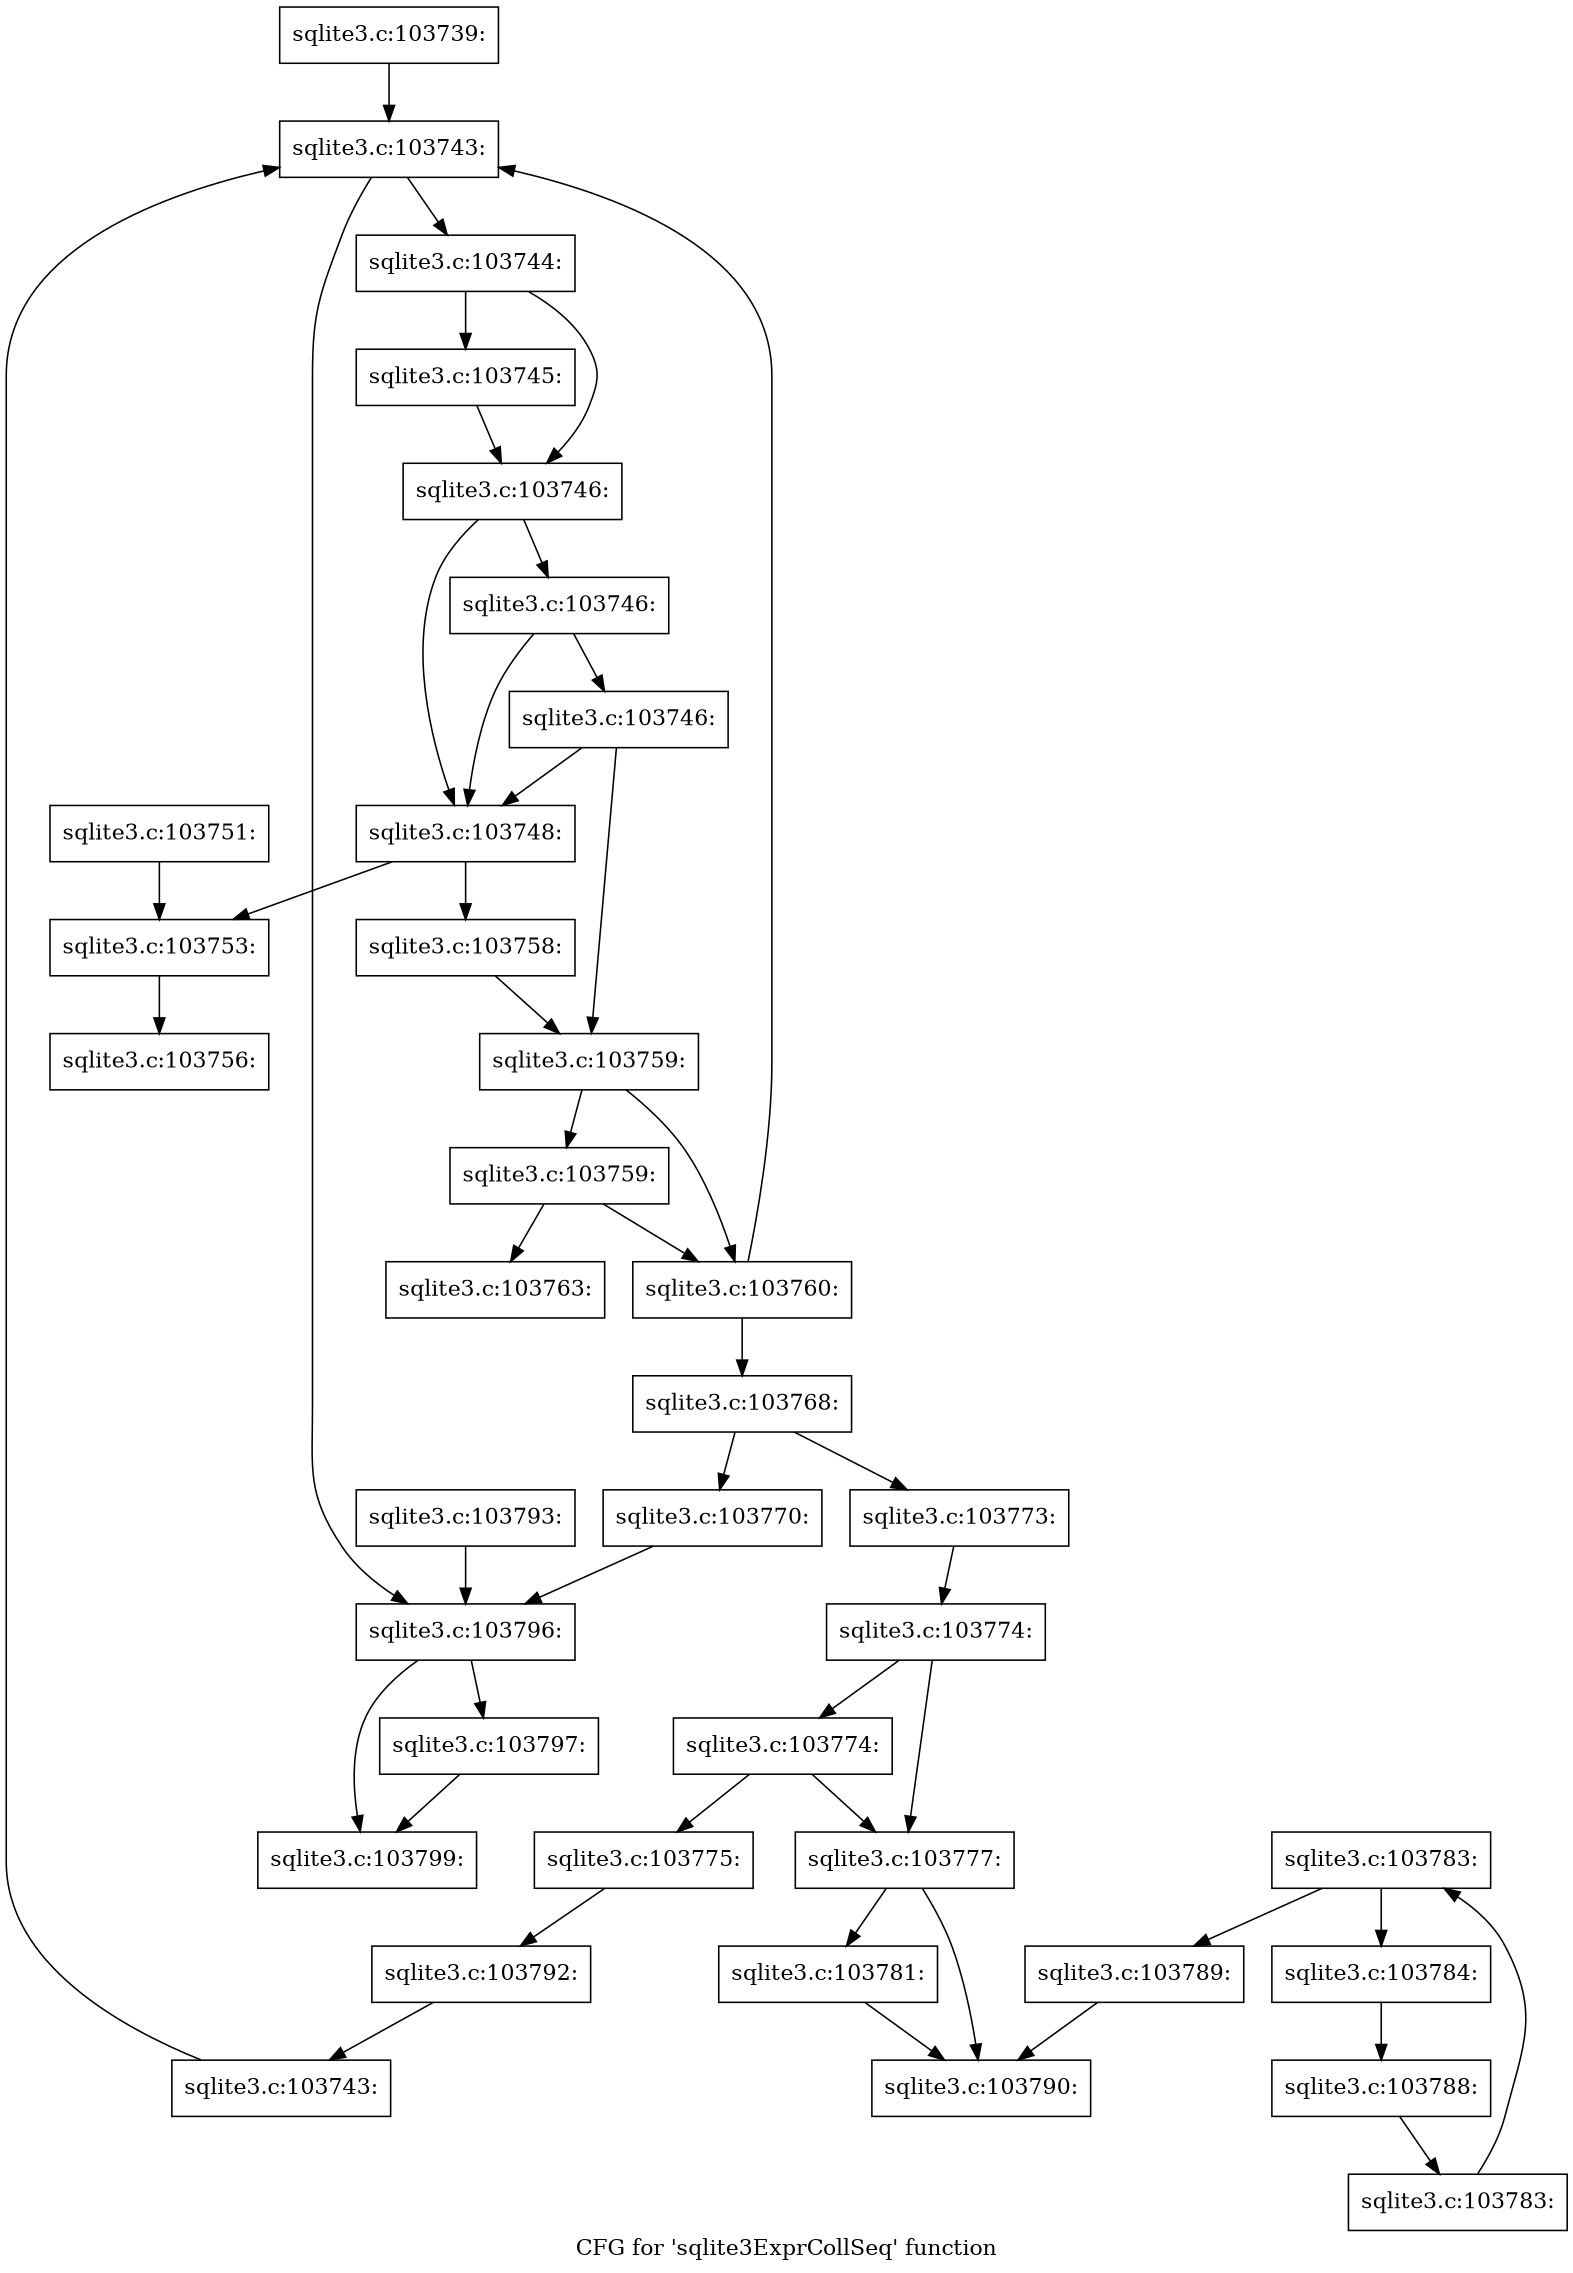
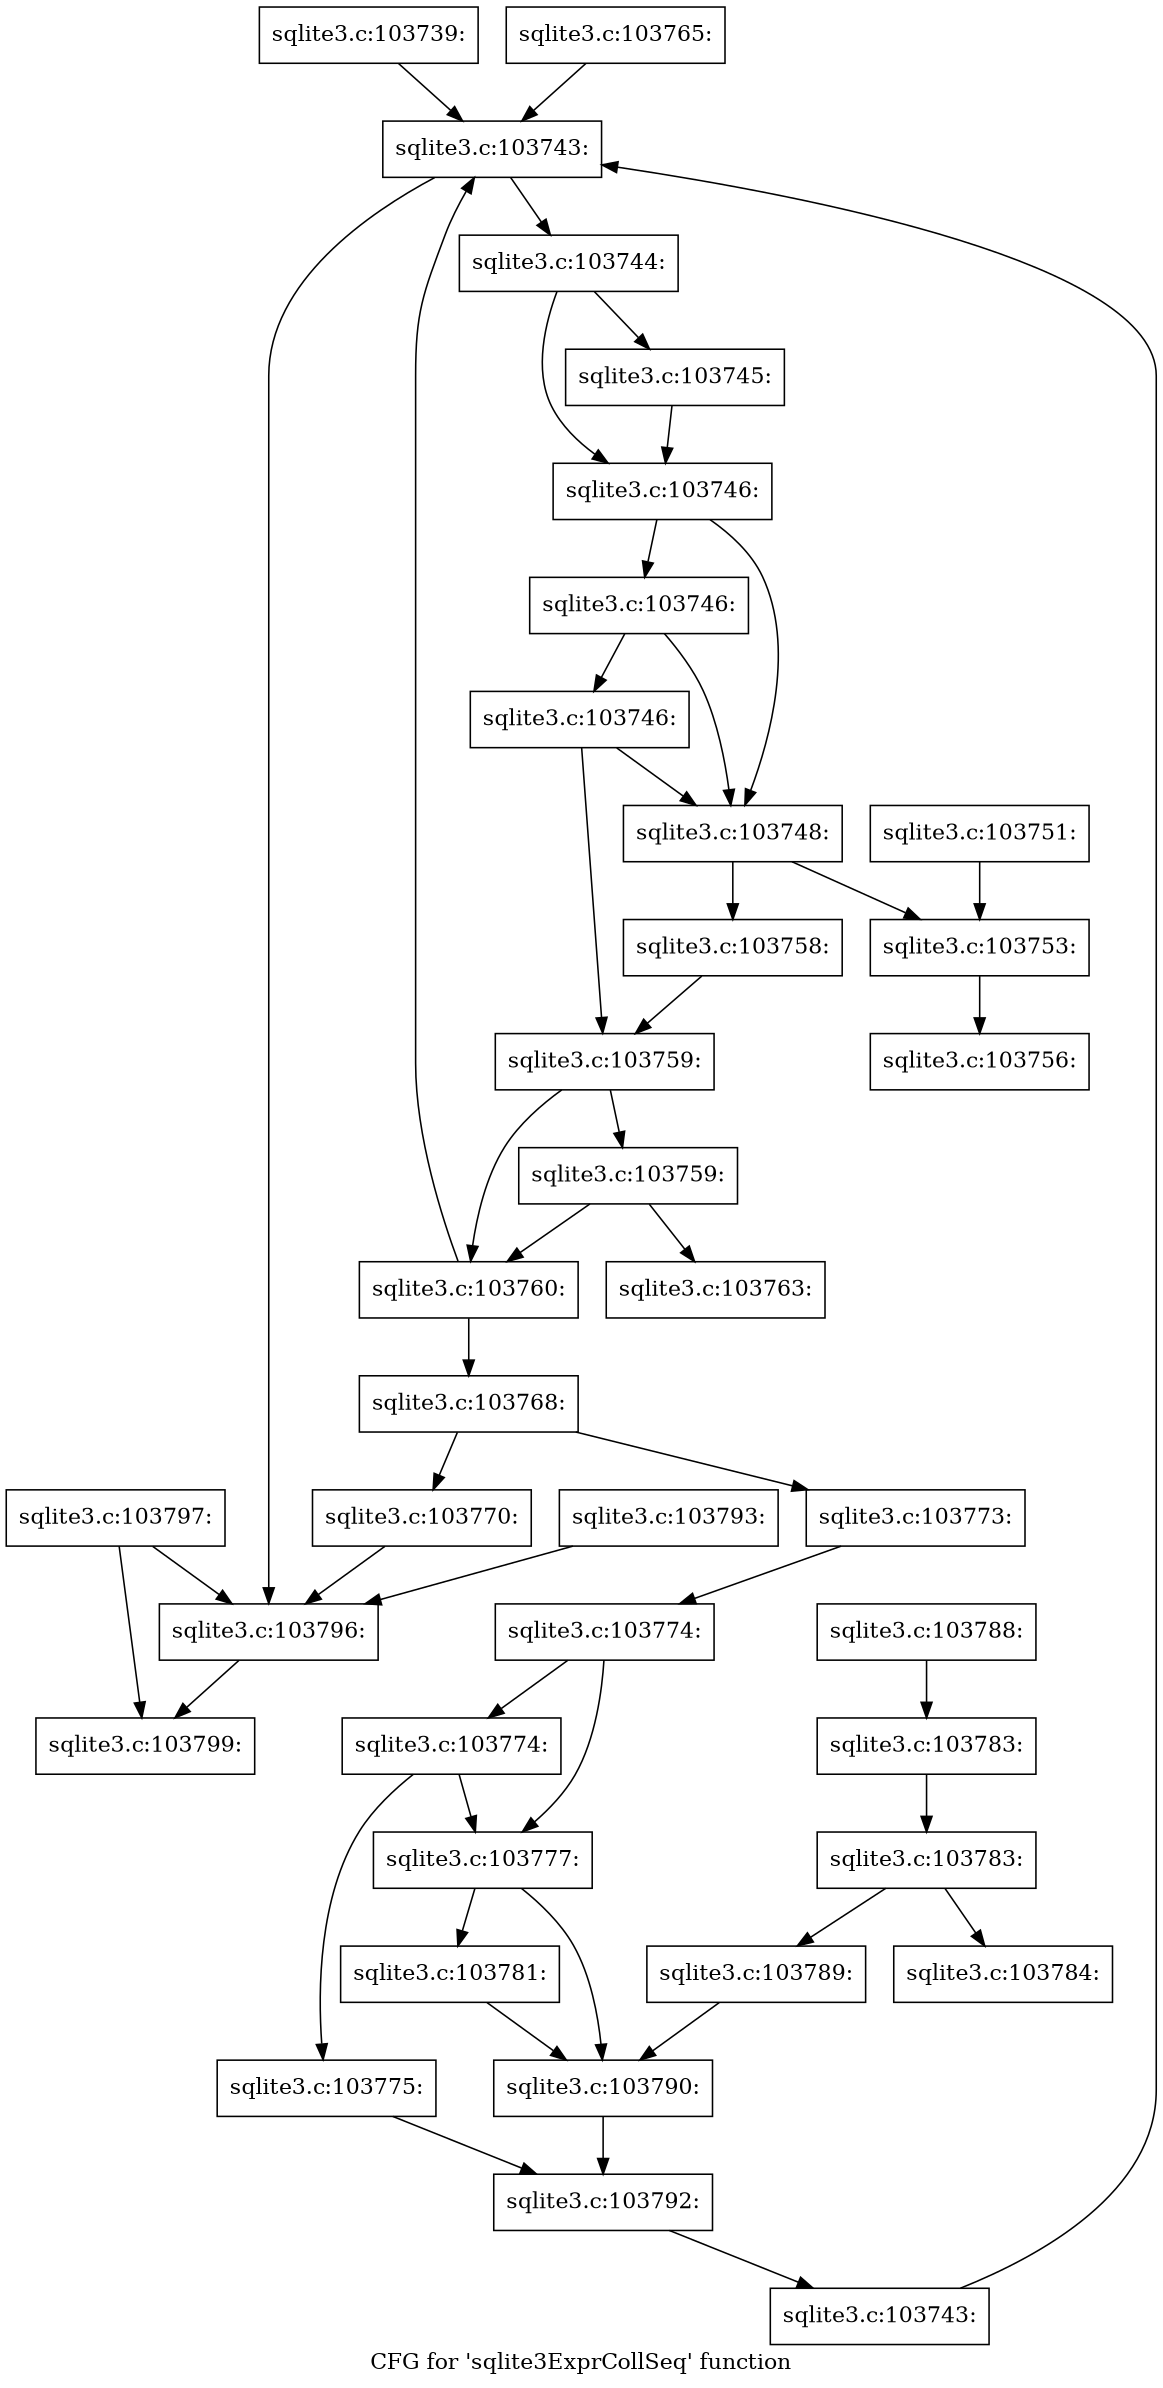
node "sqlite3.c:103765:": added
edge "sqlite3.c:103796:" -> "sqlite3.c:103797:": reversed
edge "sqlite3.c:103784:" -> "sqlite3.c:103788:": removed
edge "sqlite3.c:103790:" -> "sqlite3.c:103792:": added
